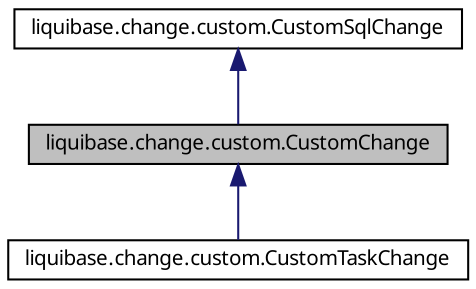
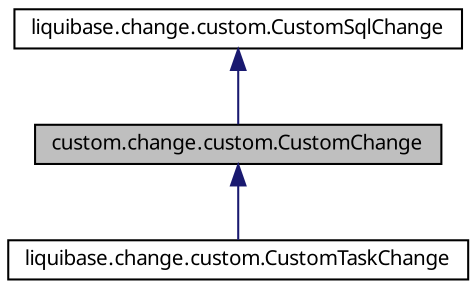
node "liquibase.change.custom.CustomChange": label "liquibase.change.custom.CustomChange" -> "custom.change.custom.CustomChange"
